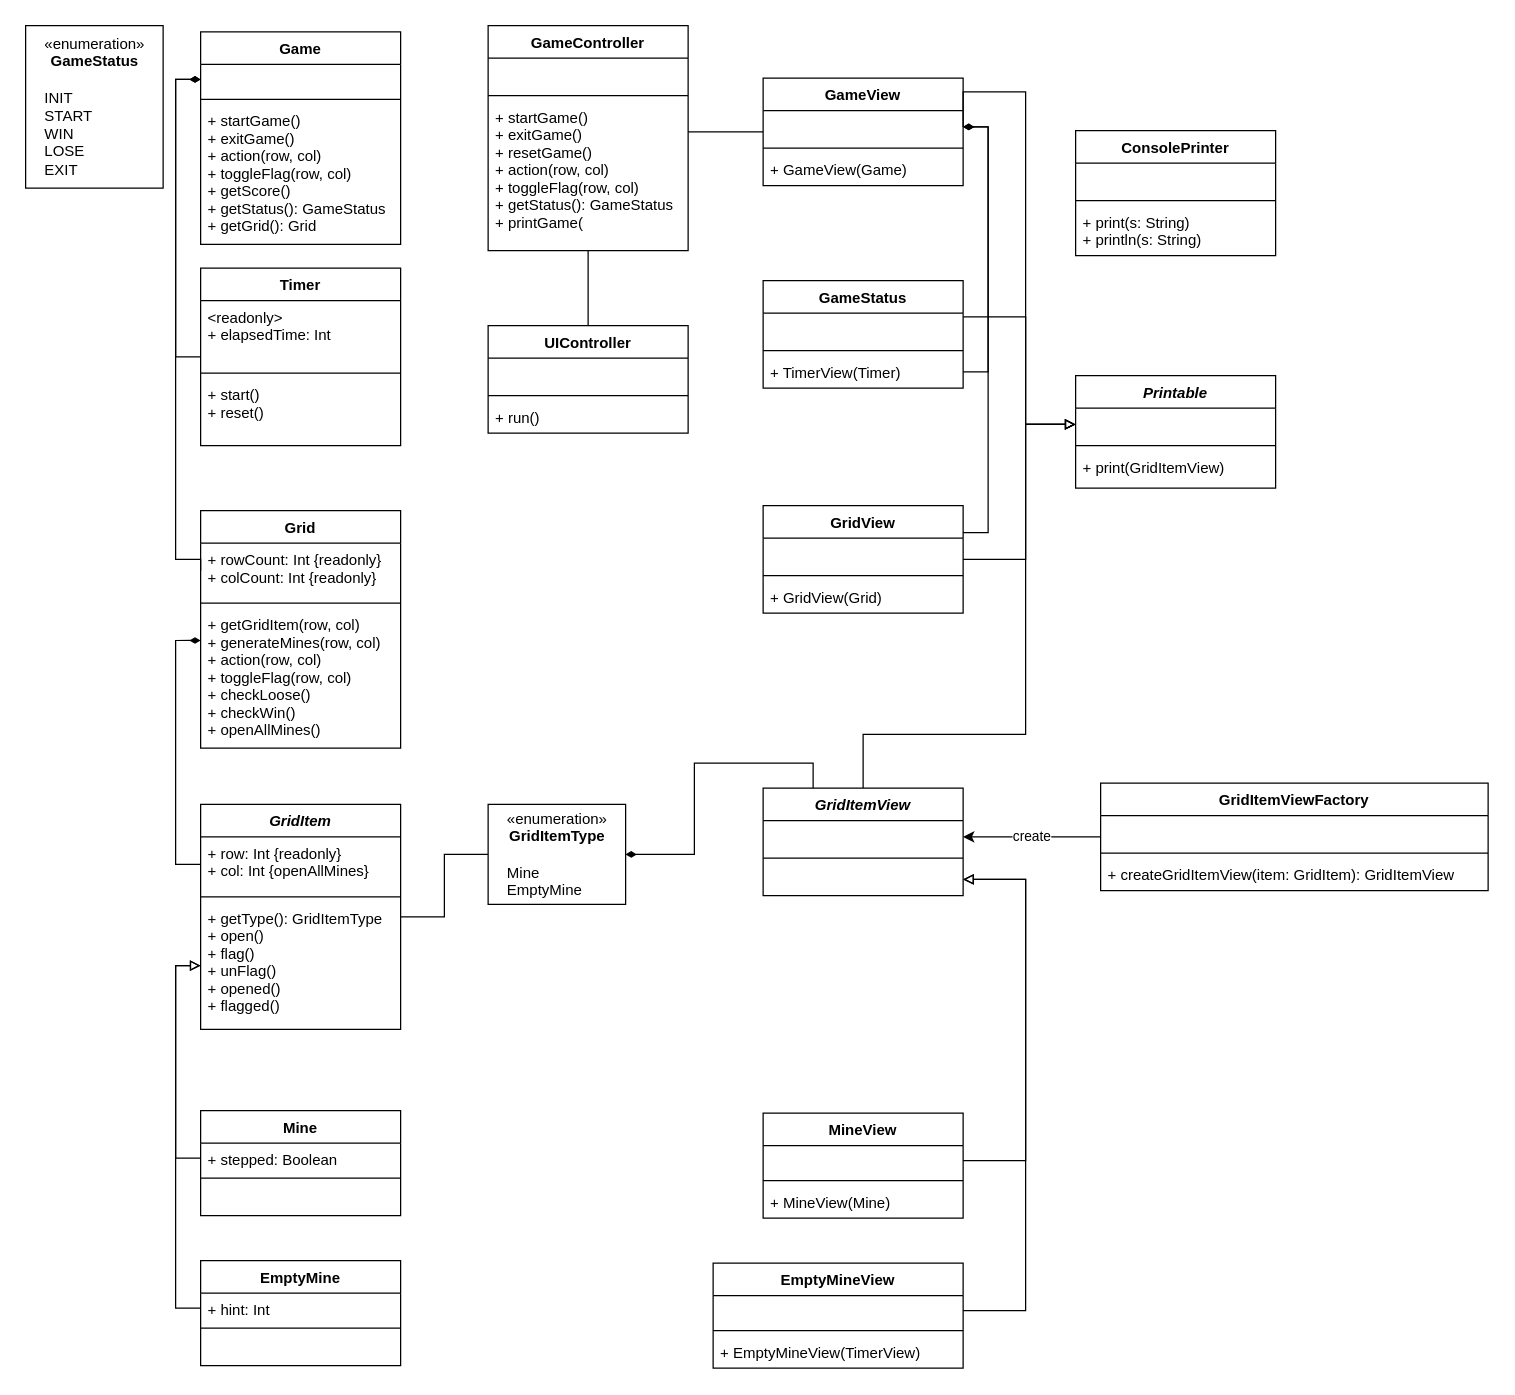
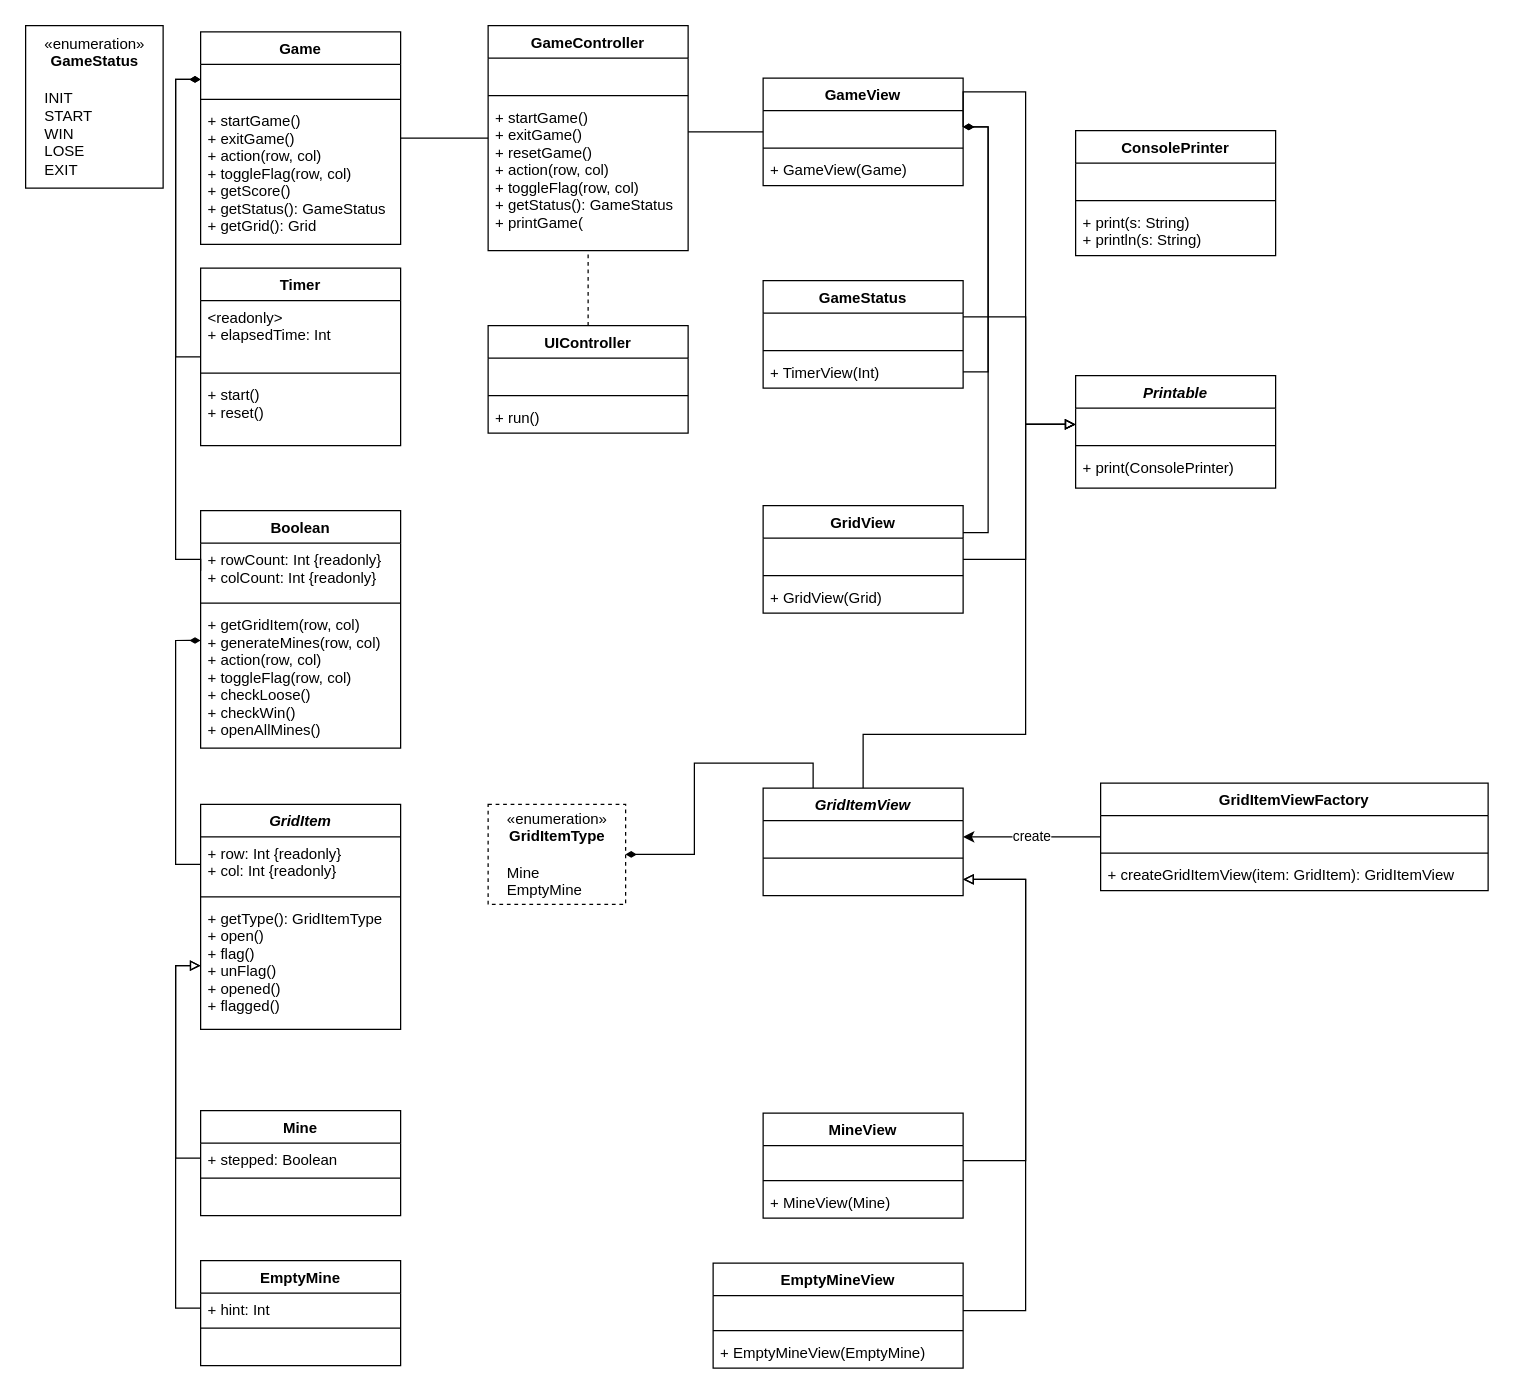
edge "Game" -- "GameController": added
edge "GameController" -- "UIController": style solid -> dashed
node "+ TimerView(Timer)": label "+ TimerView(Timer)" -> "+ TimerView(Int)"
node "+ print(GridItemView)": label "+ print(GridItemView)" -> "+ print(ConsolePrinter)"
node "Grid": label "Grid" -> "Boolean"
node "+ row: Int {readonly} + col: Int {openAllMines}": label "+ row: Int {readonly} + col: Int {openAllMines}" -> "+ row: Int {readonly} + col: Int {readonly}"
node "«enumeration» GridItemType Mine EmptyMine": style solid -> dashed
edge "«enumeration» GridItemType Mine EmptyMine" -- "GridItem": removed
node "+ EmptyMineView(TimerView)": label "+ EmptyMineView(TimerView)" -> "+ EmptyMineView(EmptyMine)"
